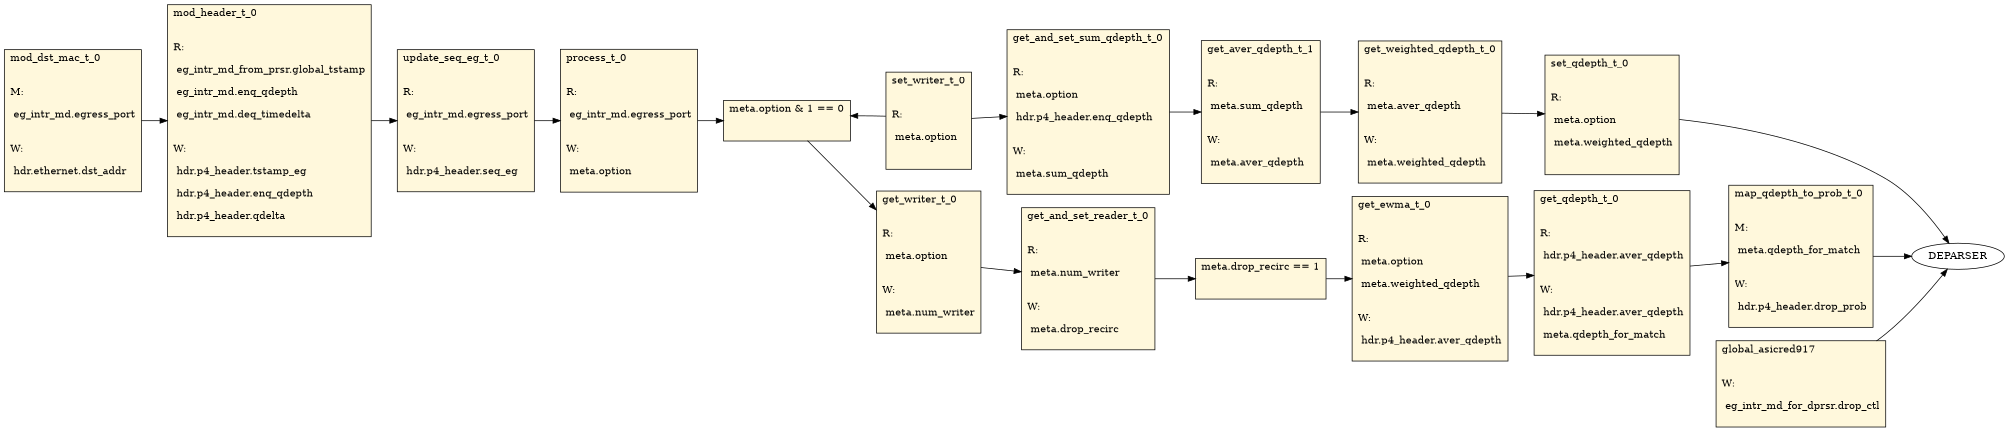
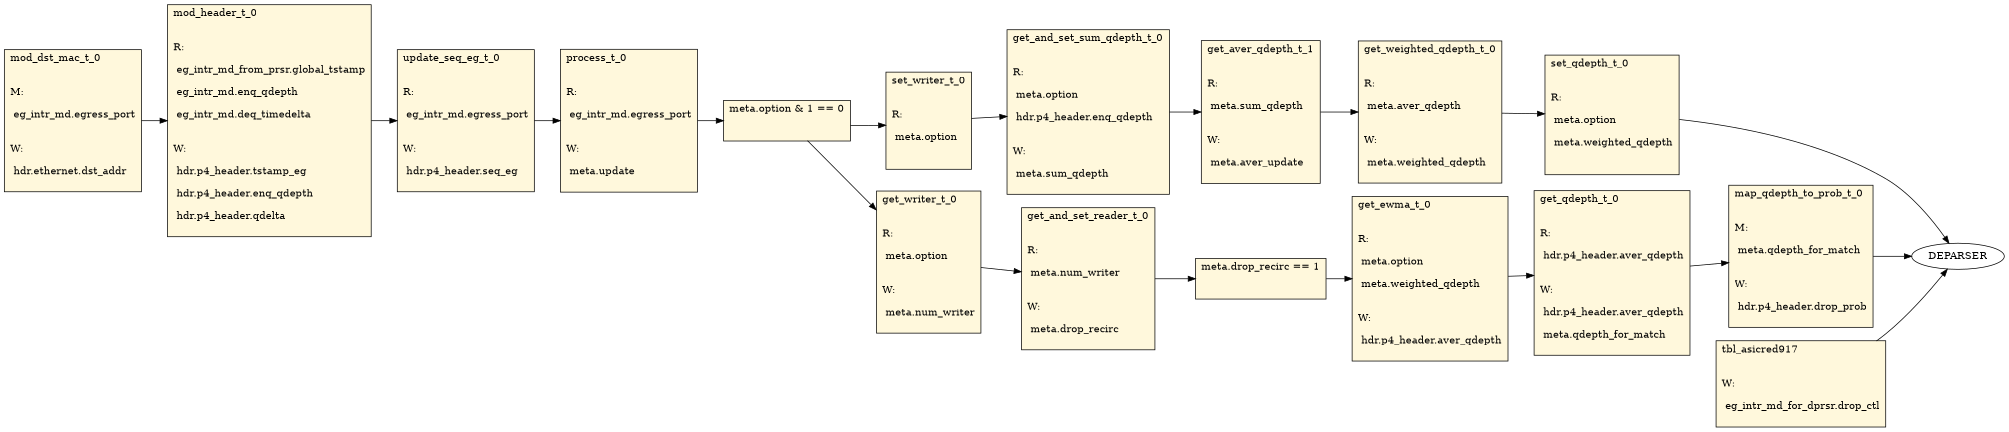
node "get_aver_qdepth_t_1 R: meta.sum_qdepth W: meta.aver_qdepth": label "get_aver_qdepth_t_1 R: meta.sum_qdepth W: meta.aver_qdepth" -> "get_aver_qdepth_t_1 R: meta.sum_qdepth W: meta.aver_update"
edge "set_writer_t_0 R: meta.option" -> "meta.option & 1 == 0": reversed
node "process_t_0 R: eg_intr_md.egress_port W: meta.option": label "process_t_0 R: eg_intr_md.egress_port W: meta.option" -> "process_t_0 R: eg_intr_md.egress_port W: meta.update"
node "global_asicred917 W: eg_intr_md_for_dprsr.drop_ctl": label "global_asicred917 W: eg_intr_md_for_dprsr.drop_ctl" -> "tbl_asicred917 W: eg_intr_md_for_dprsr.drop_ctl"
